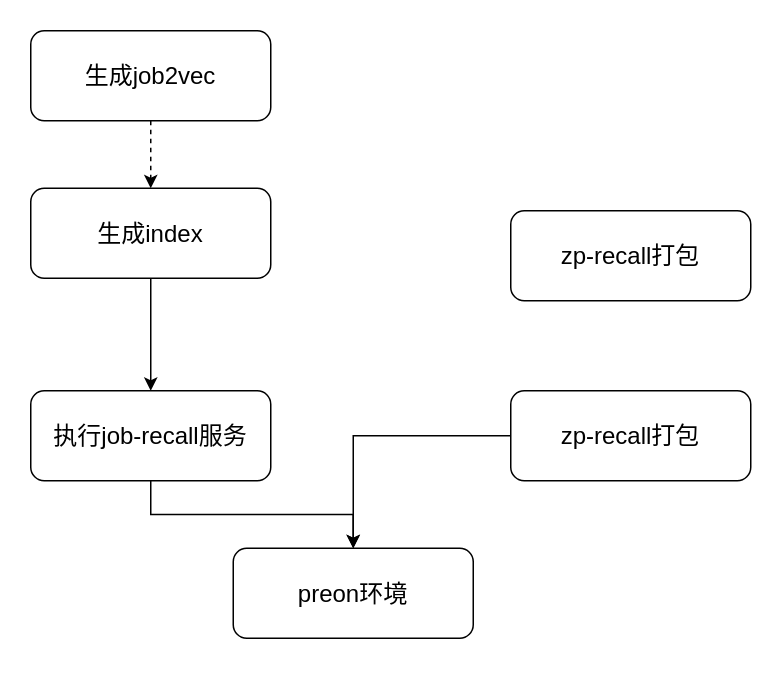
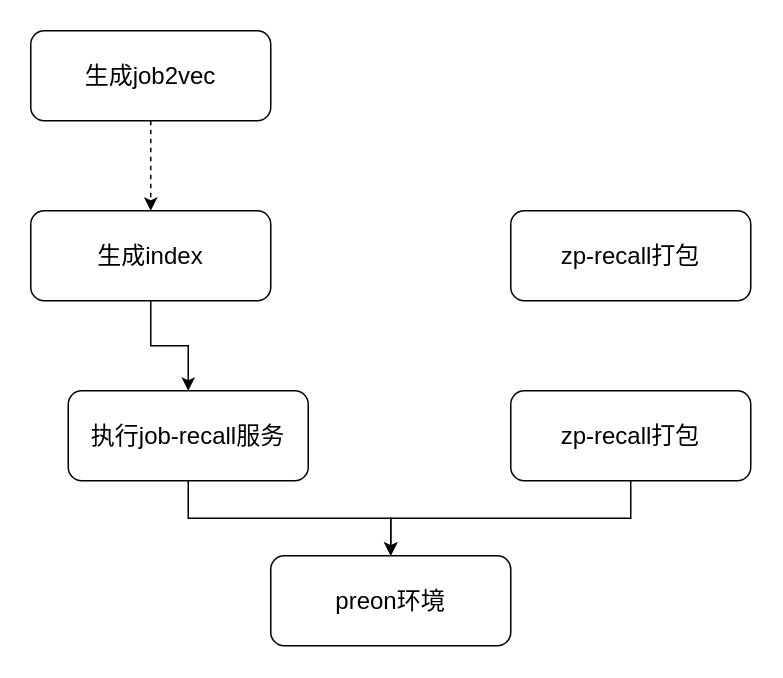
node "生成index": moved (151, 233) -> (151, 256)
node "执行job-recall服务": moved (151, 436) -> (188, 436)
node "preon环境": moved (353, 593) -> (391, 601)
